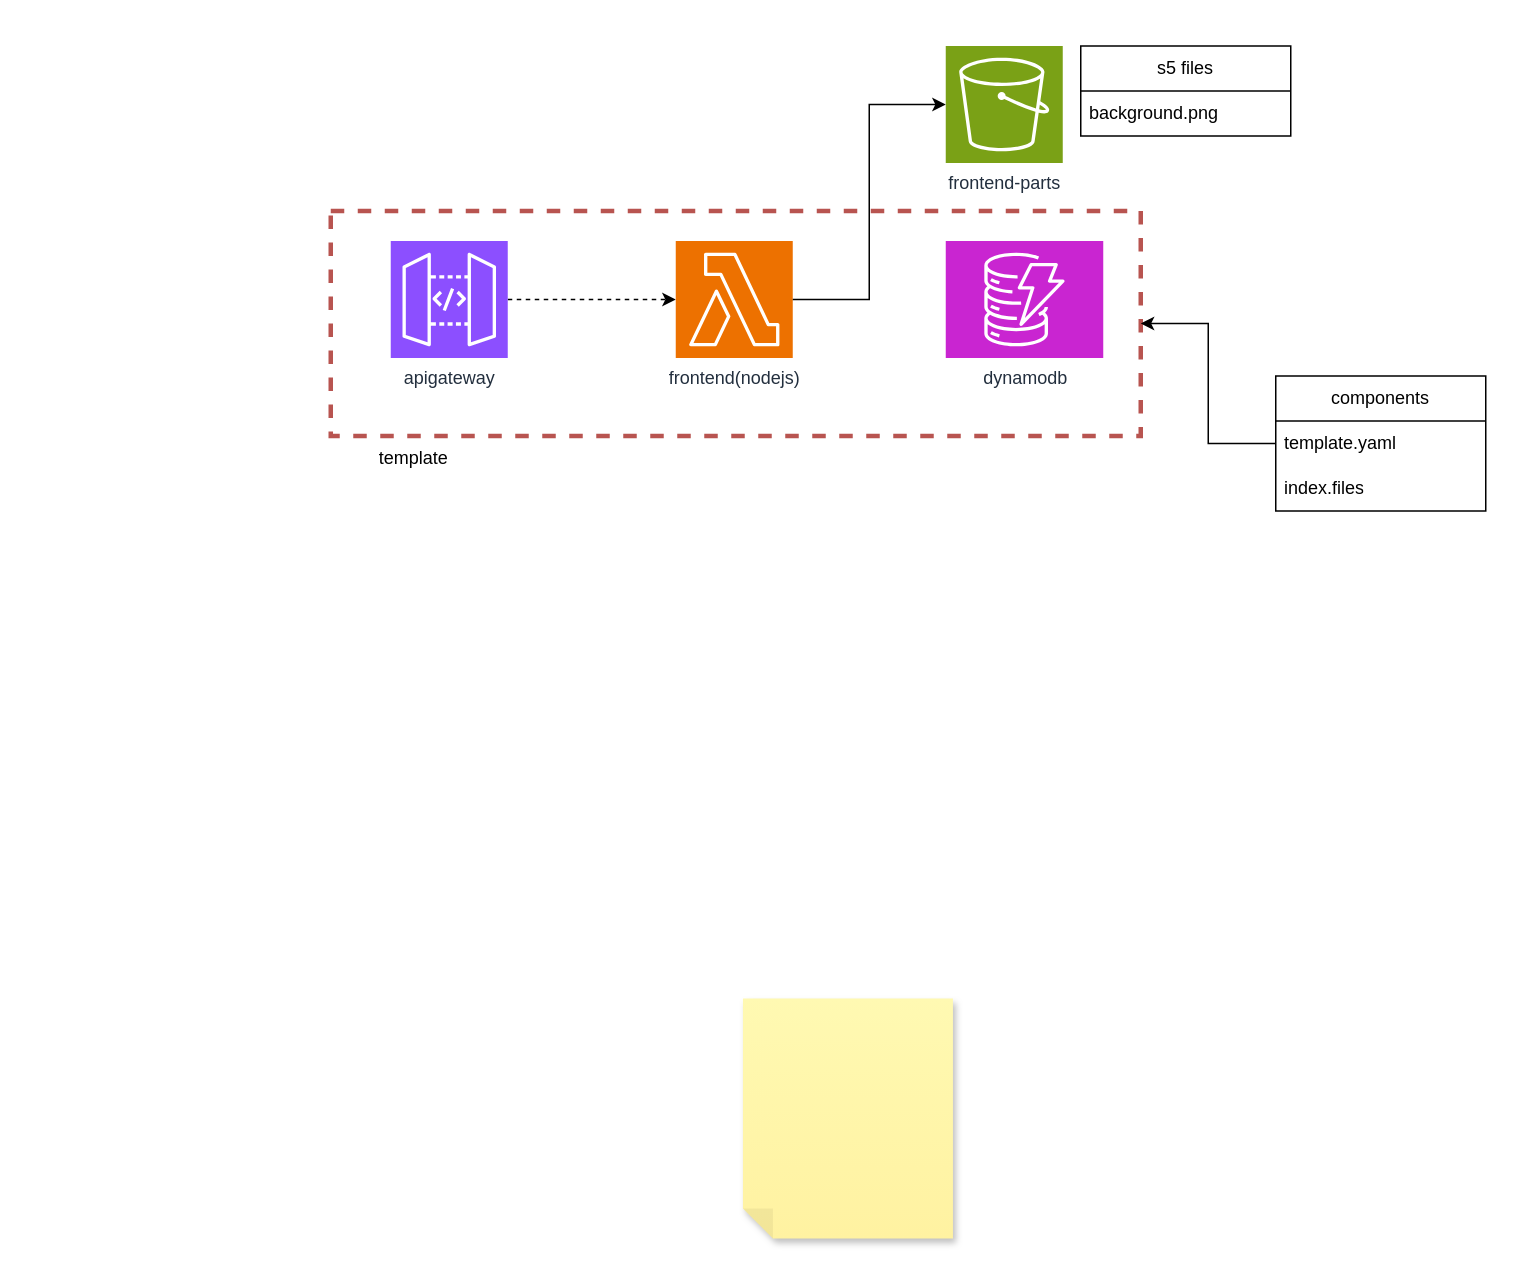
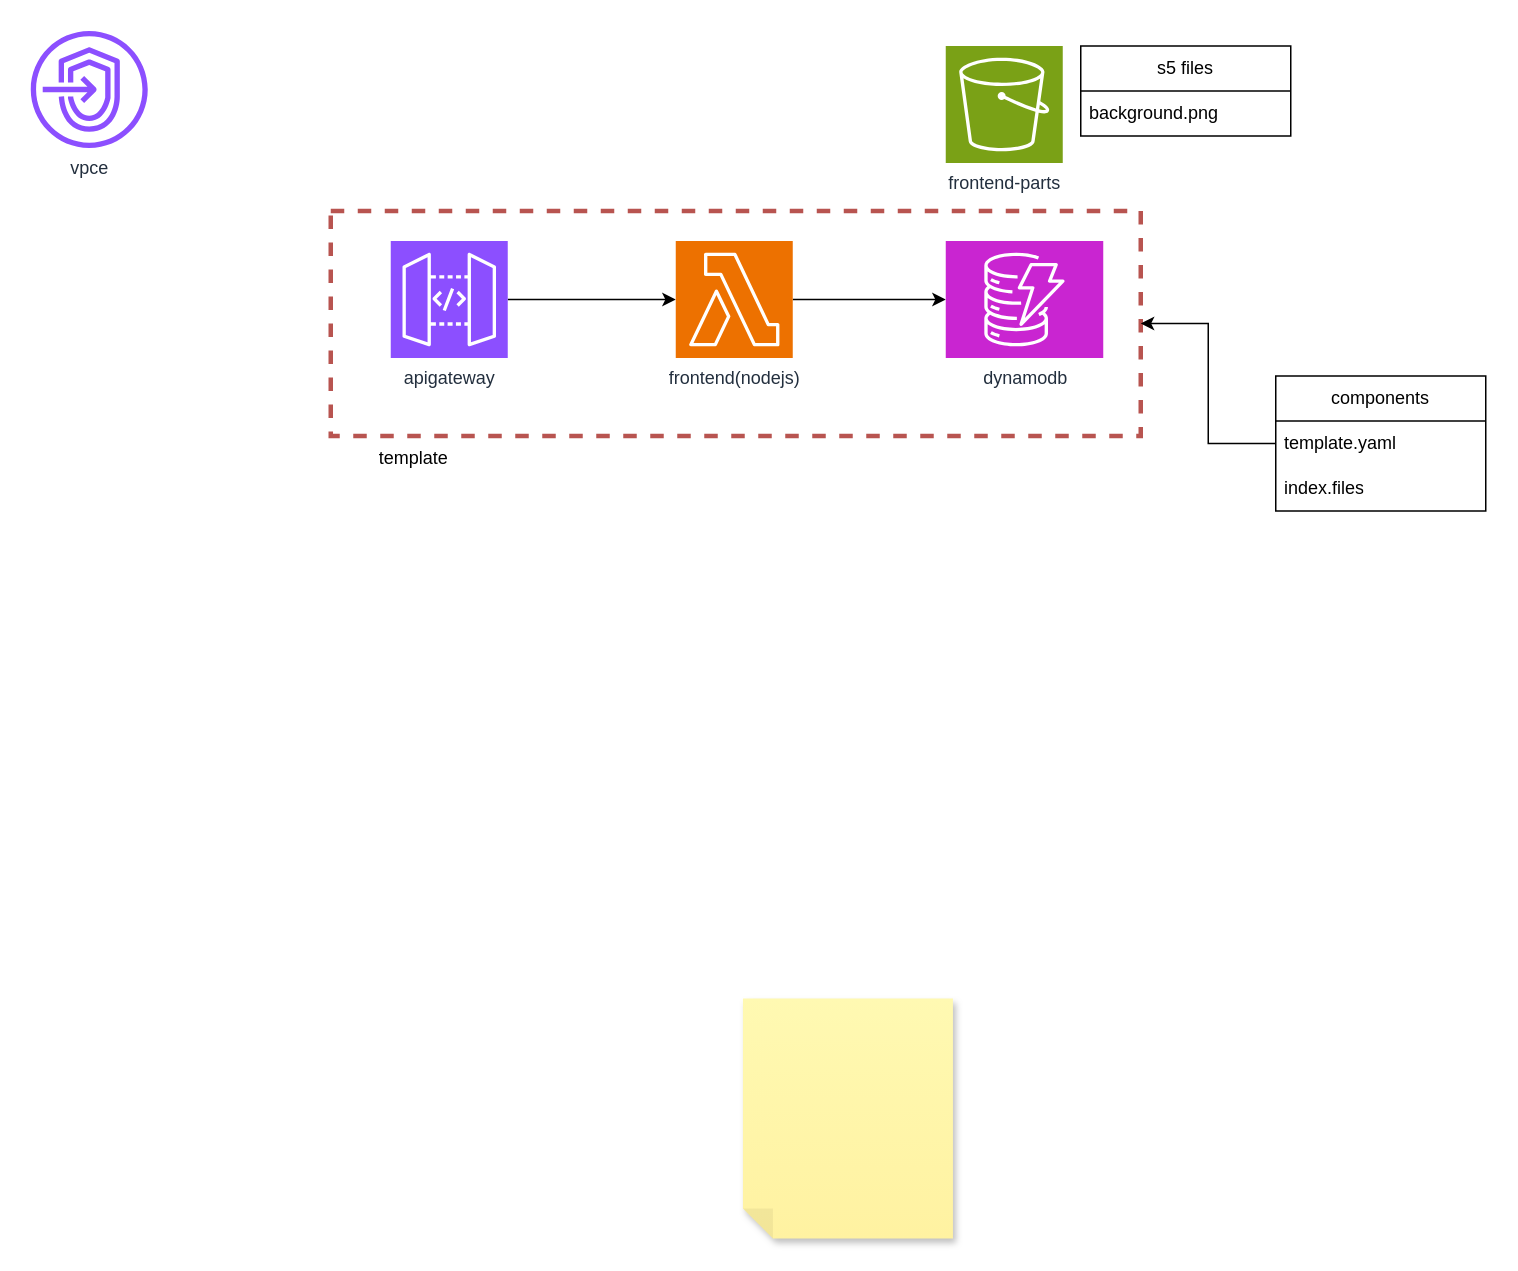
node "vpce": added
edge "frontend(nodejs)" -> "frontend-parts": removed
edge "apigateway" -> "frontend(nodejs)": style dashed -> solid
edge "frontend(nodejs)" -> "dynamodb": added
